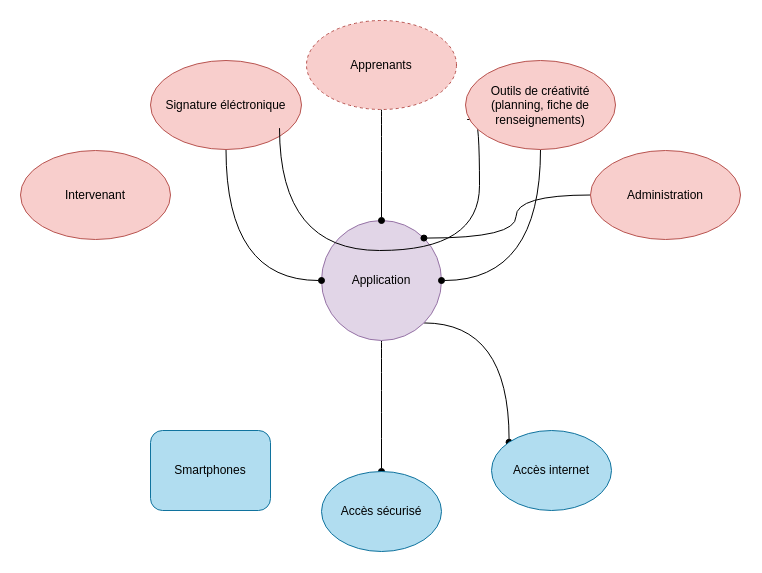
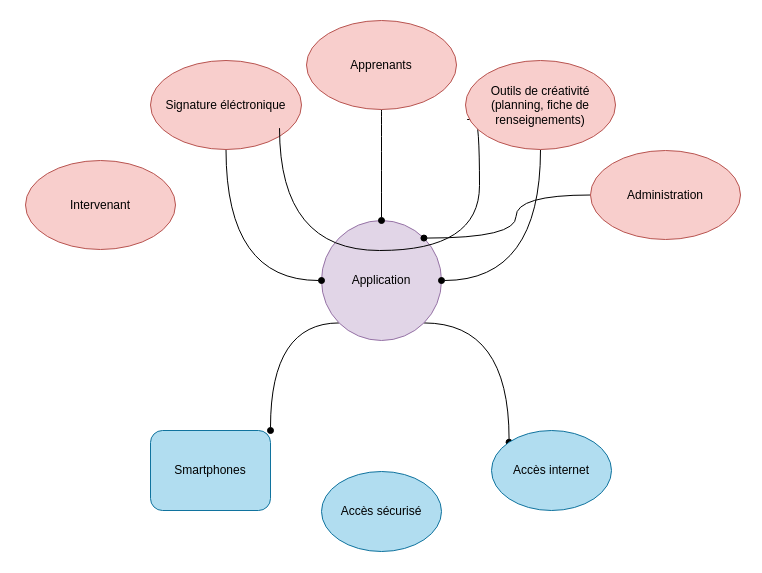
node "Apprenants": style dashed -> solid
node "Intervenant": moved (96, 195) -> (101, 205)
edge "Application" -> "Smartphones": added
edge "Application" -> "Accès sécurisé": removed
